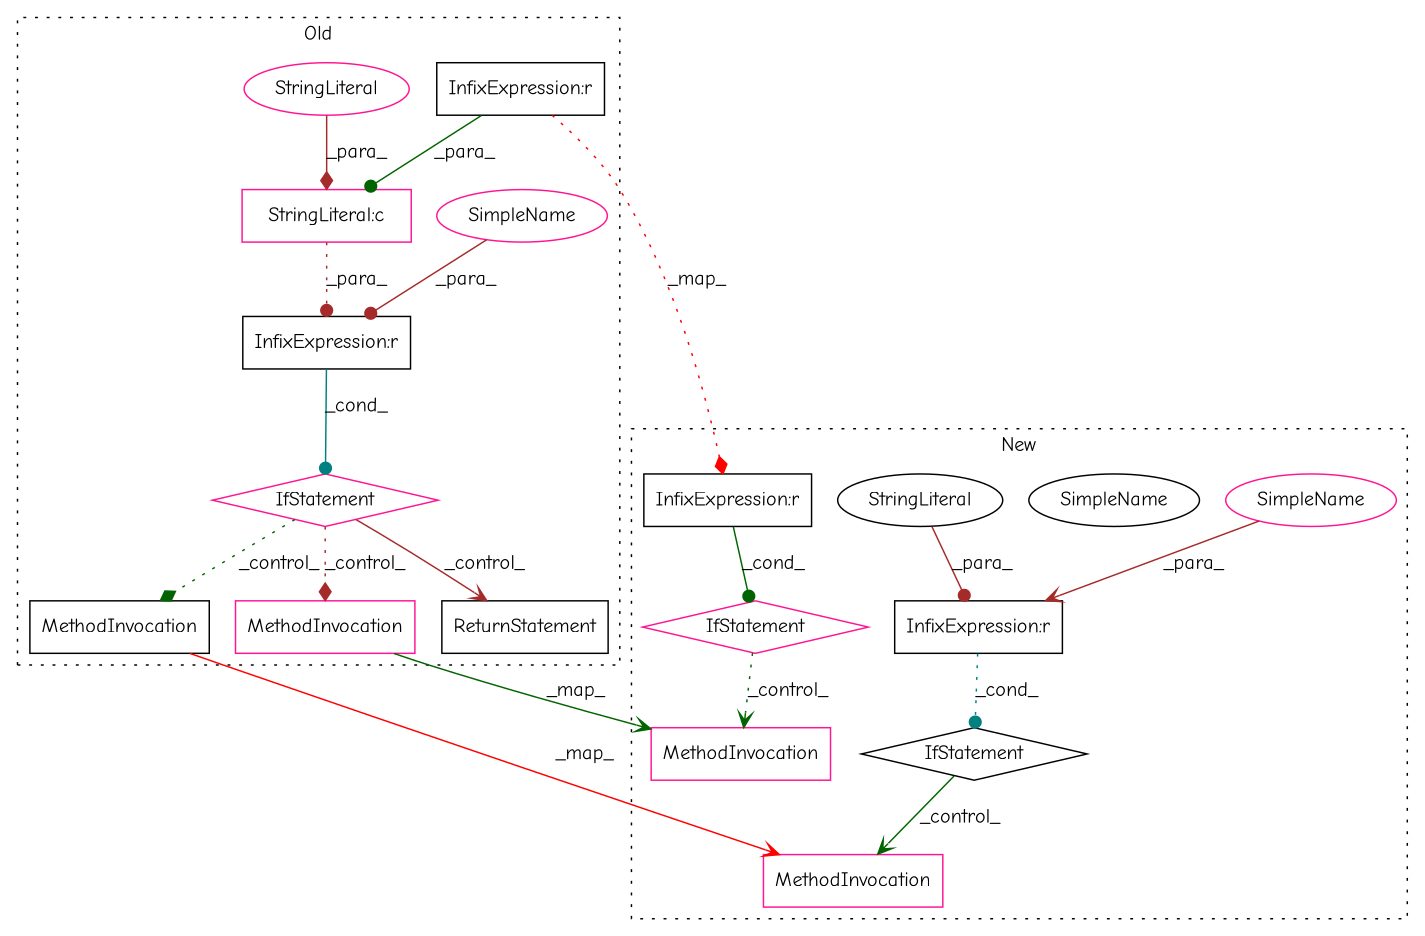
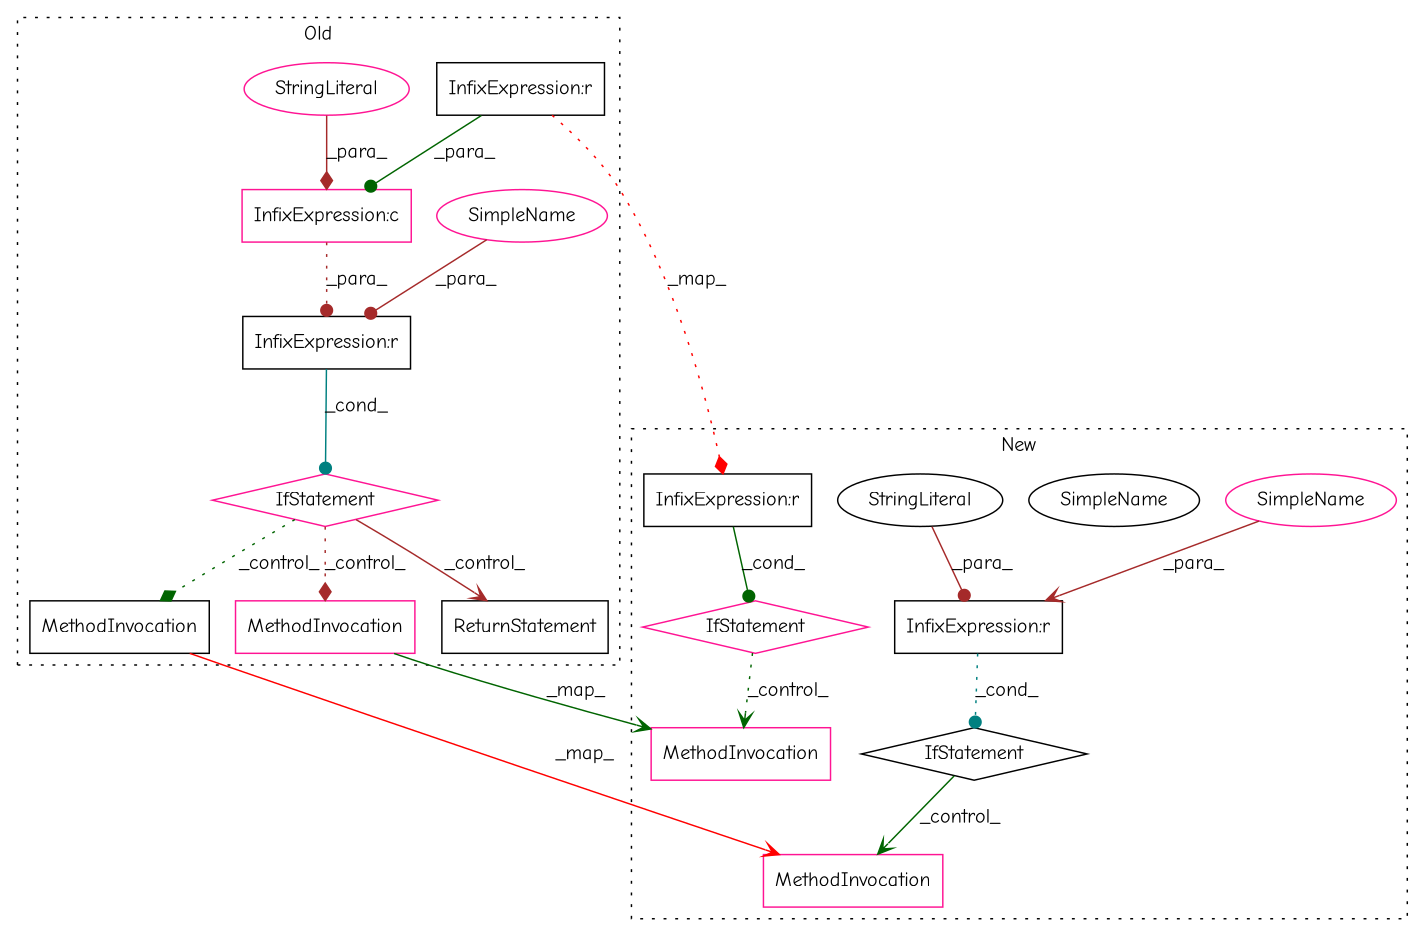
node "StringLiteral:c": label "StringLiteral:c" -> "InfixExpression:c"
